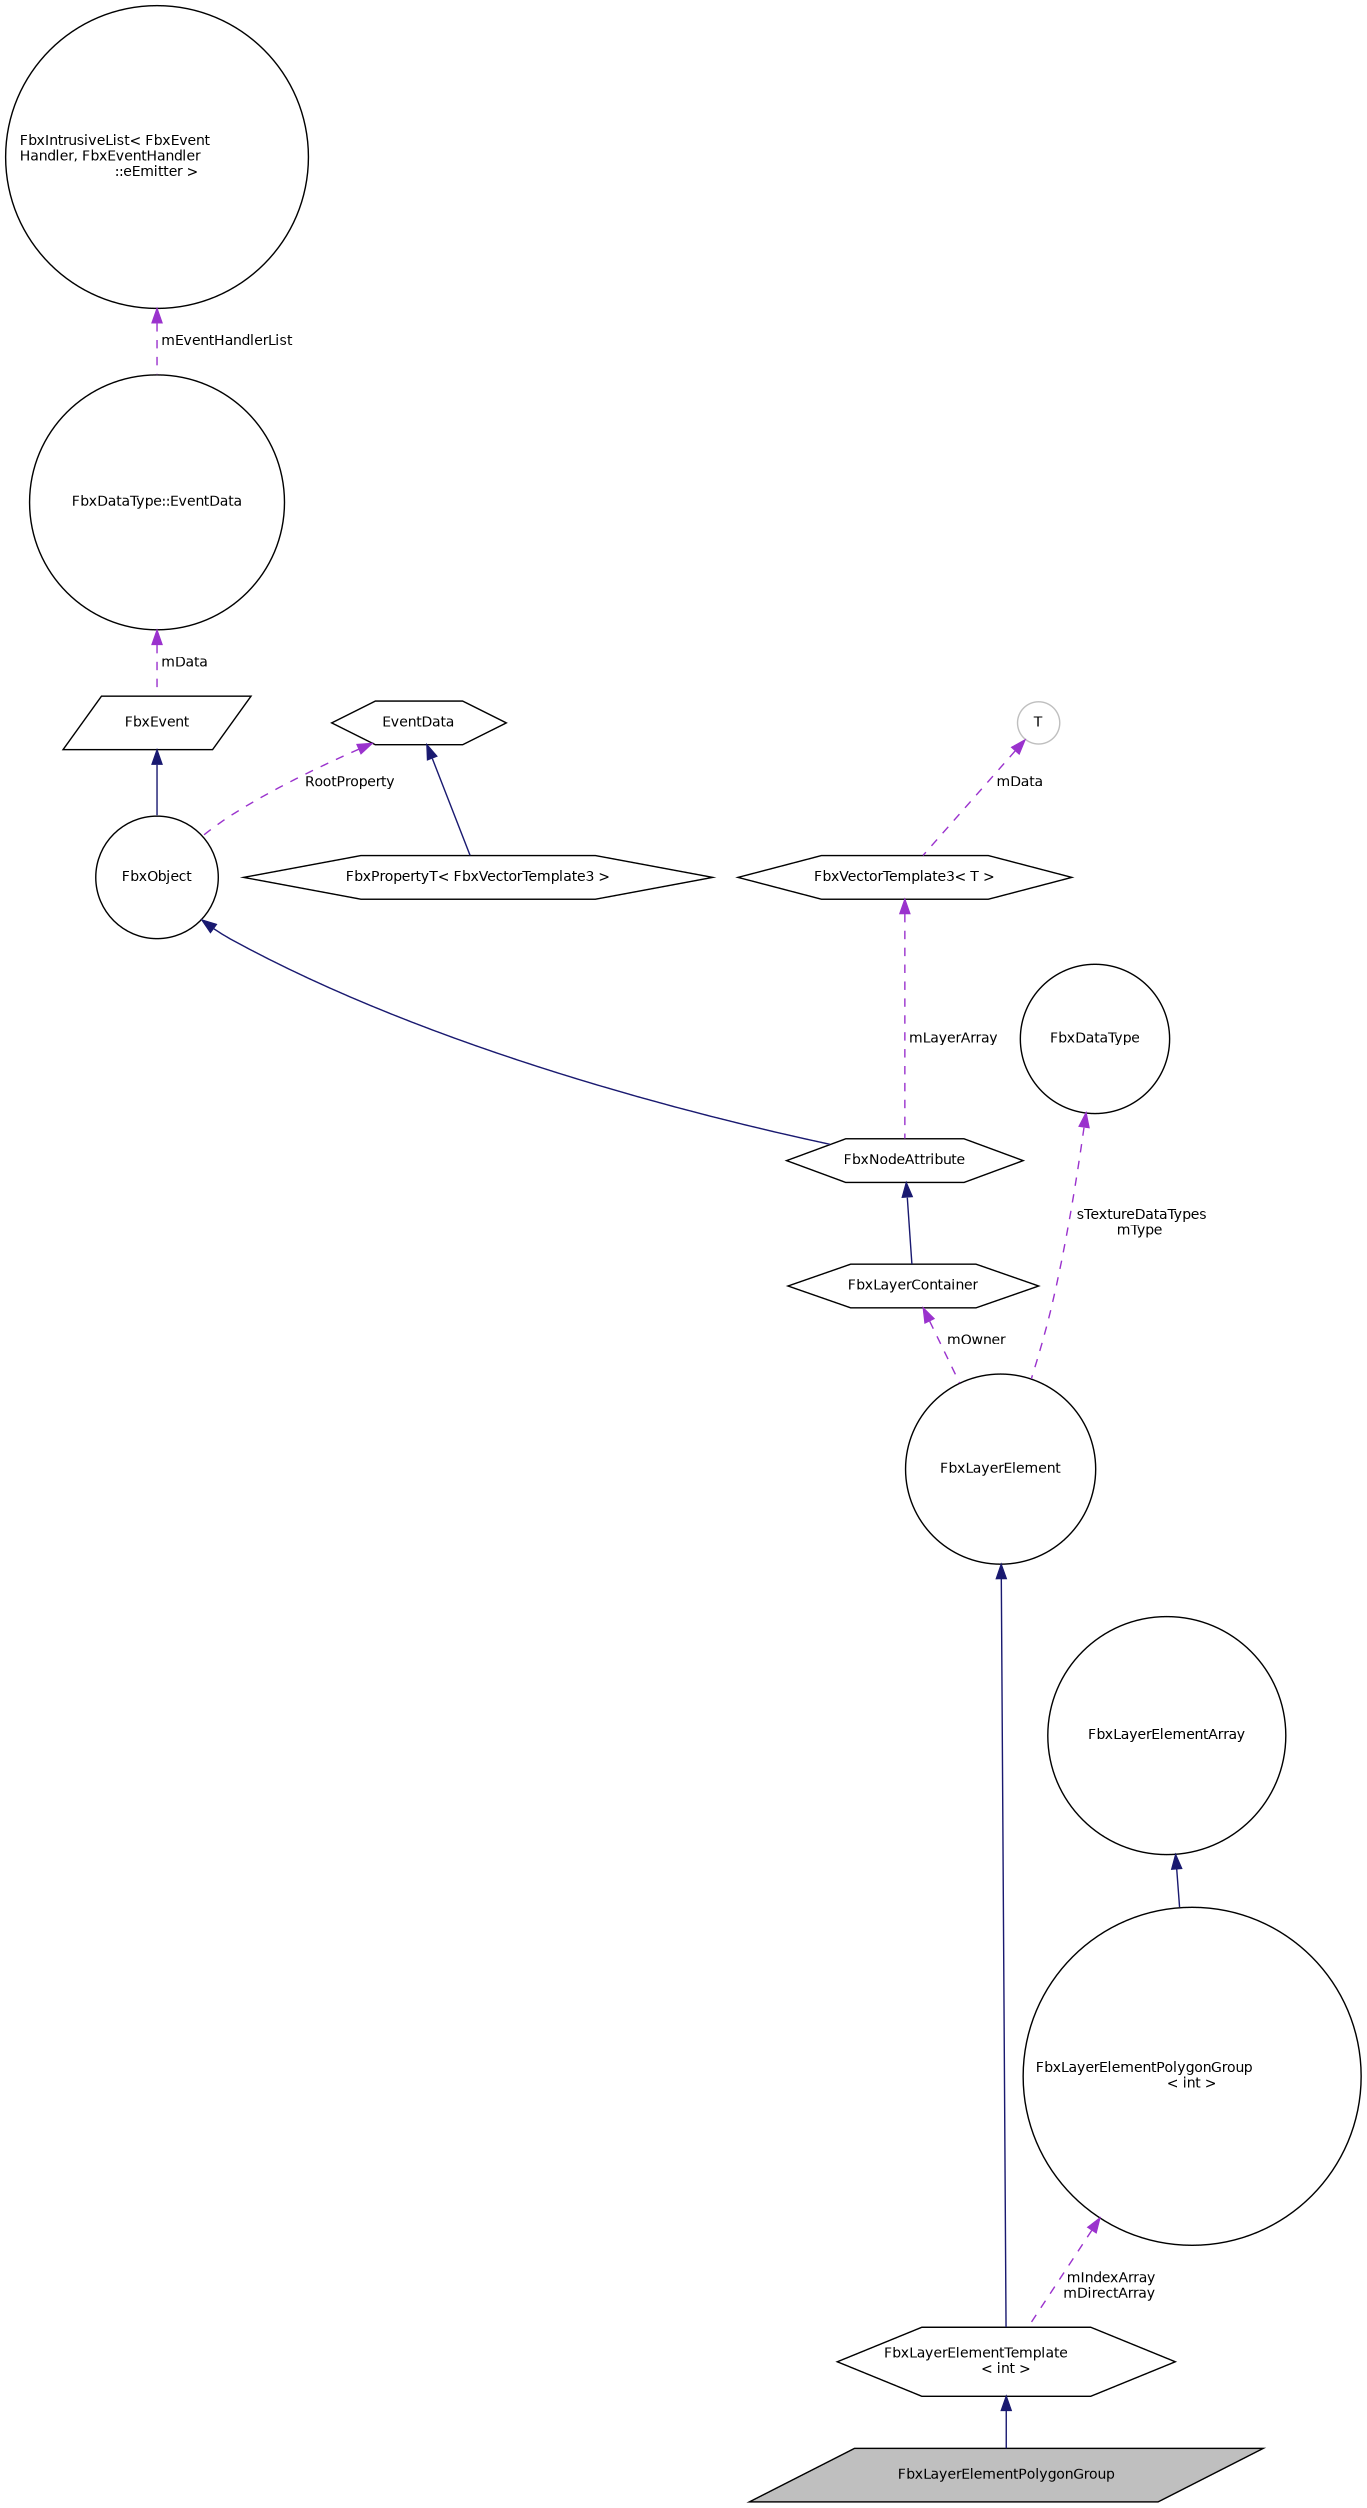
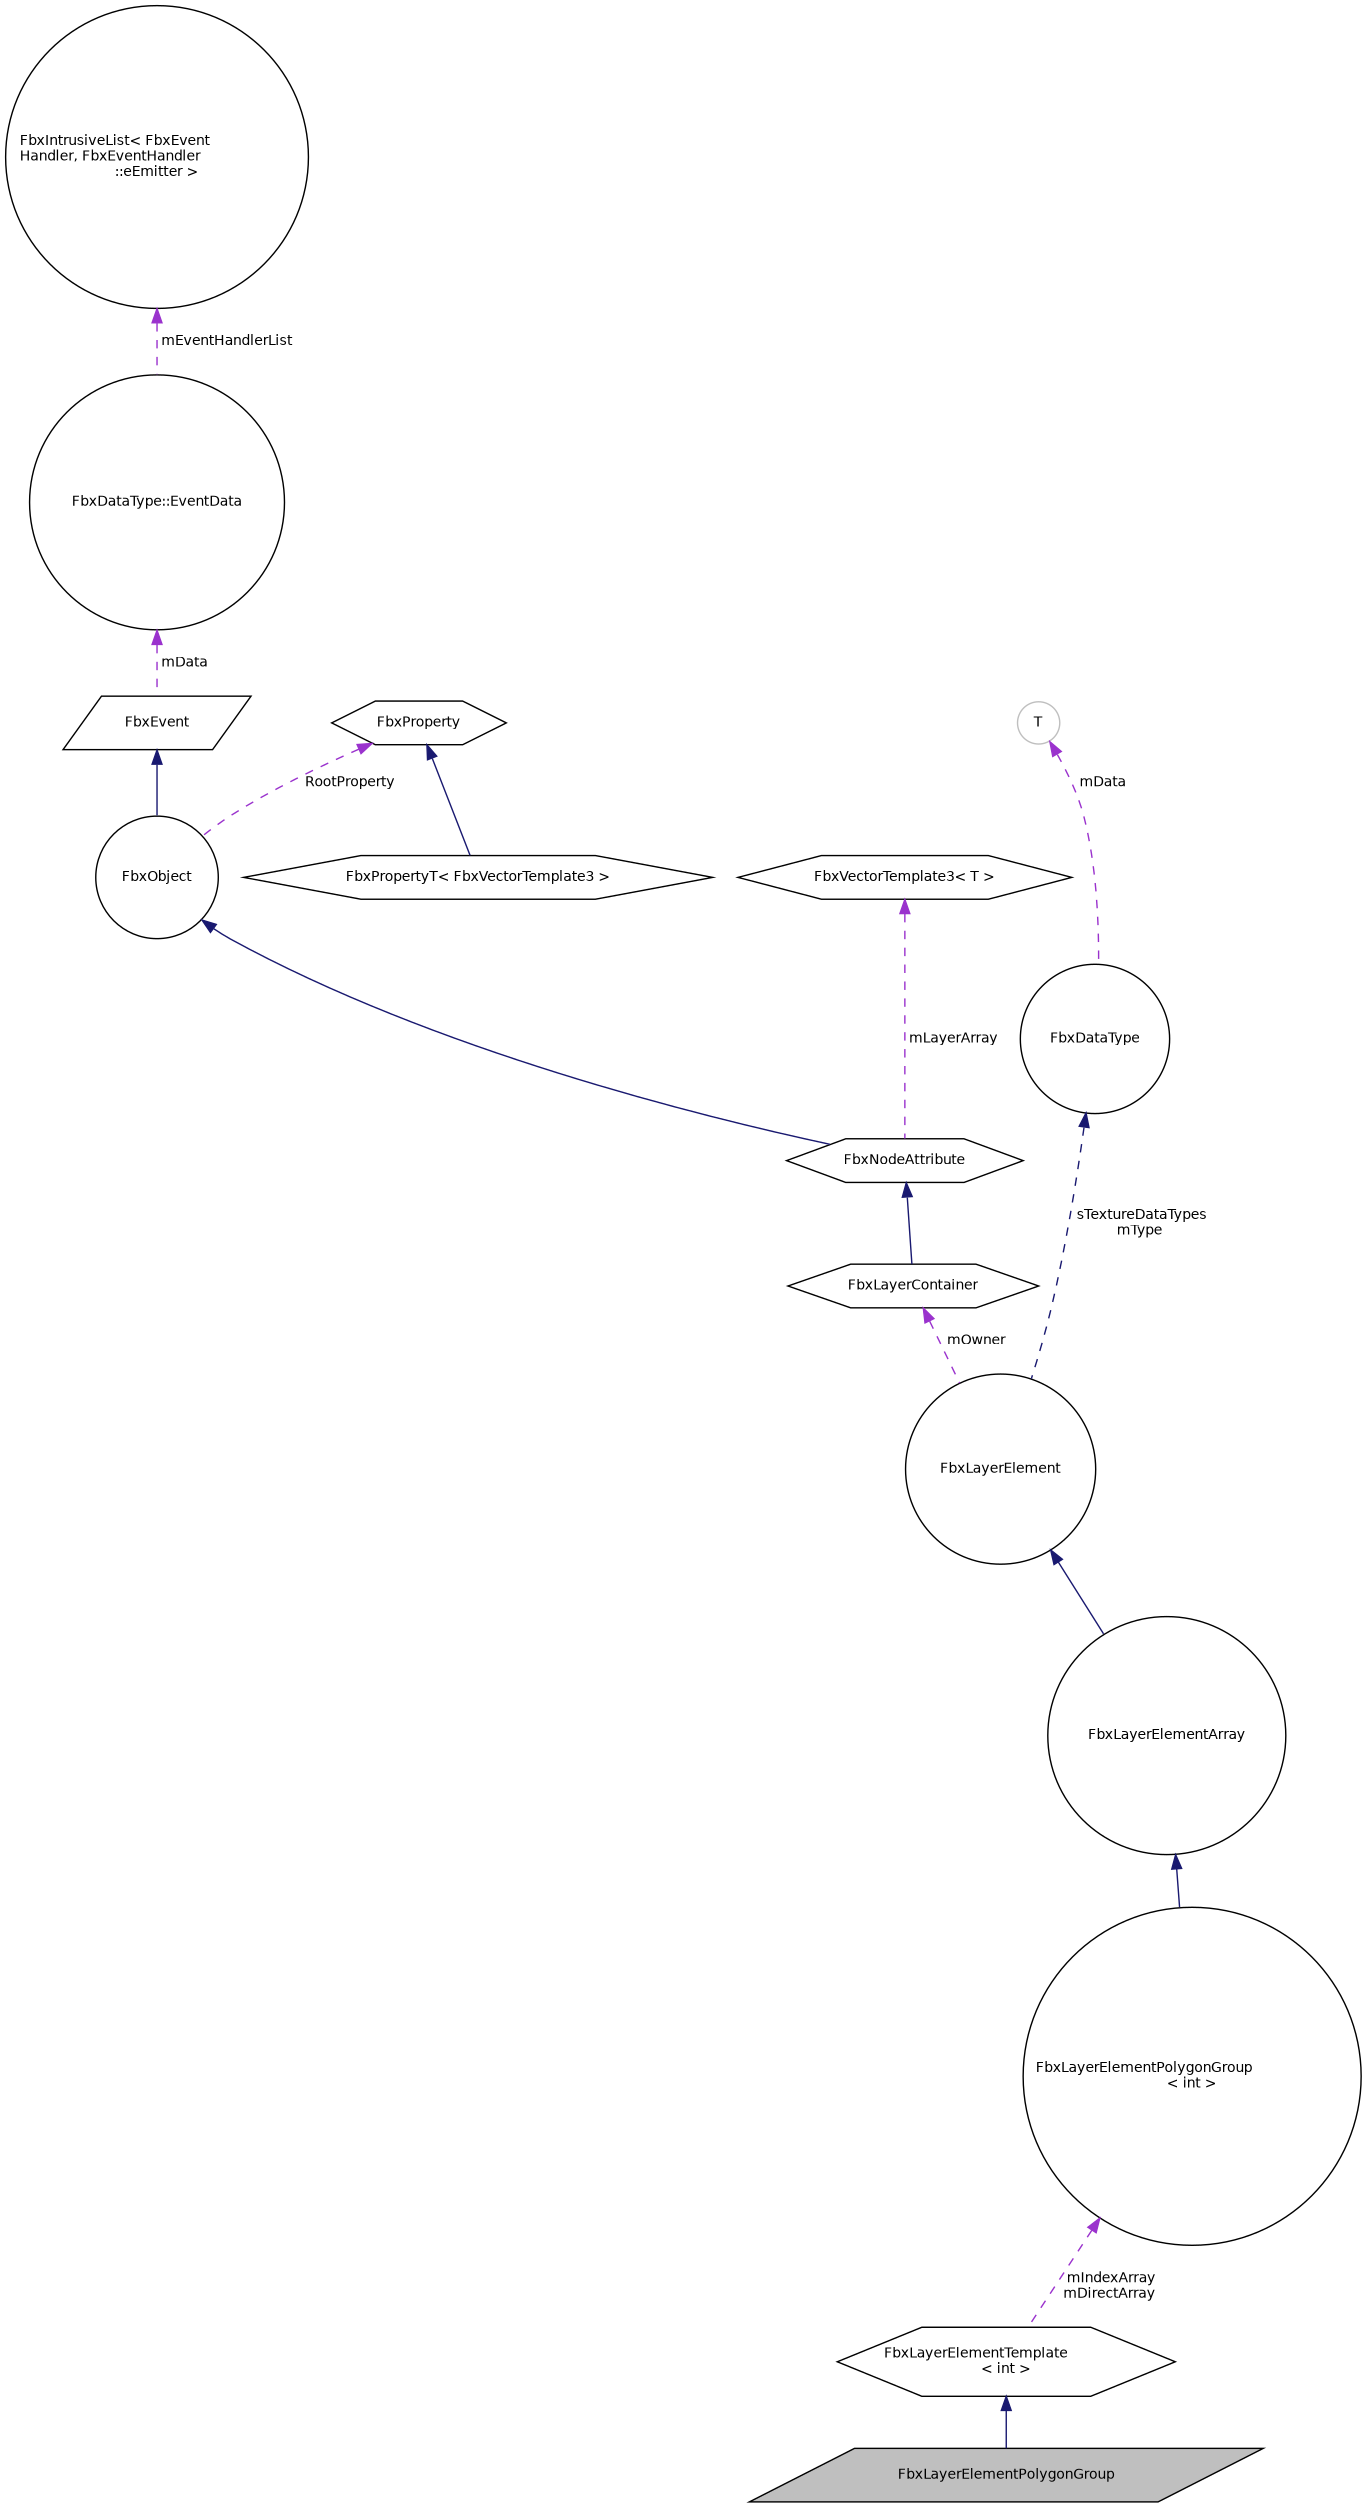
node "EventData": label "EventData" -> "FbxProperty"
edge "FbxVectorTemplate3< T >" -> "T": now "FbxDataType" -> "T"
edge "FbxLayerElement" -> "FbxDataType": color darkorchid3 -> midnightblue
edge "FbxLayerElementTemplate < int >" -> "FbxLayerElement": now "FbxLayerElementArray" -> "FbxLayerElement"
